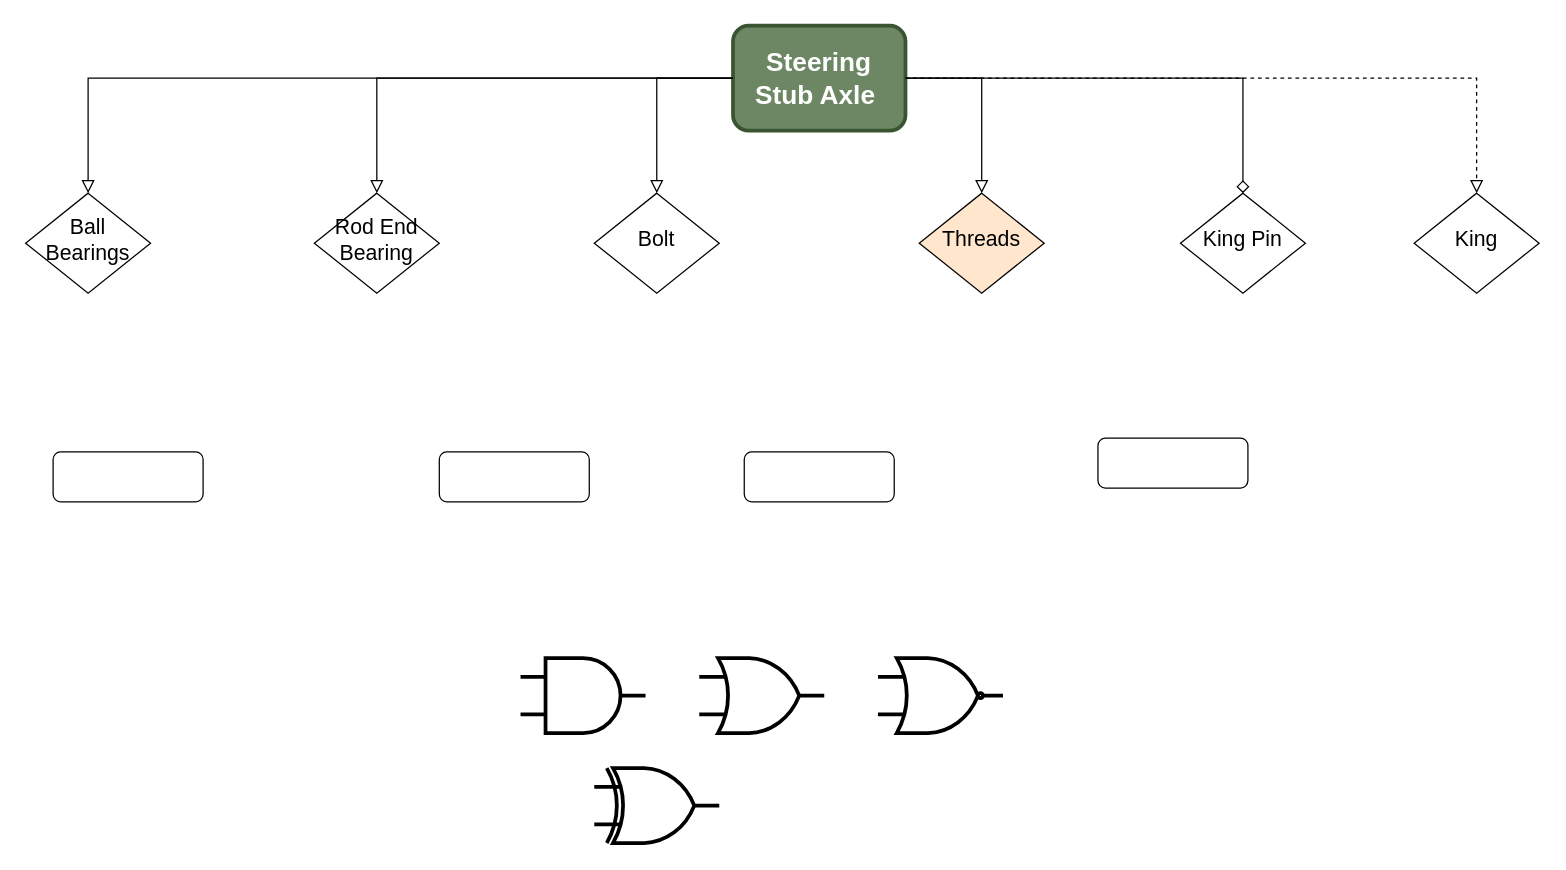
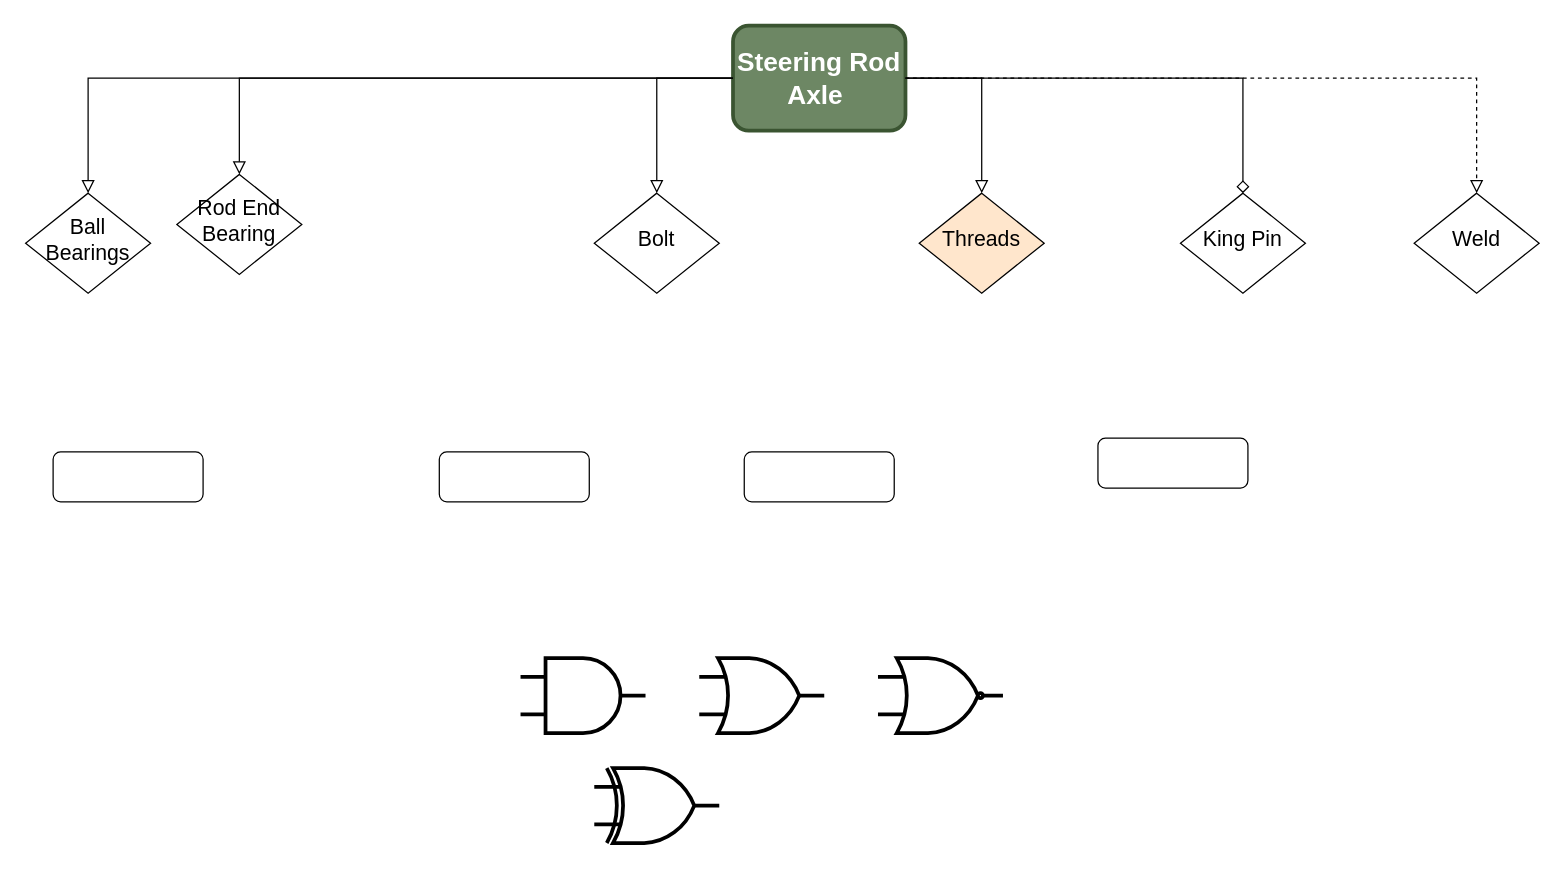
node "Steering Stub Axle": label "Steering Stub Axle" -> "Steering Rod Axle"
node "King": label "King" -> "Weld"
node "Rod End Bearing": moved (377, 243) -> (239, 224)
